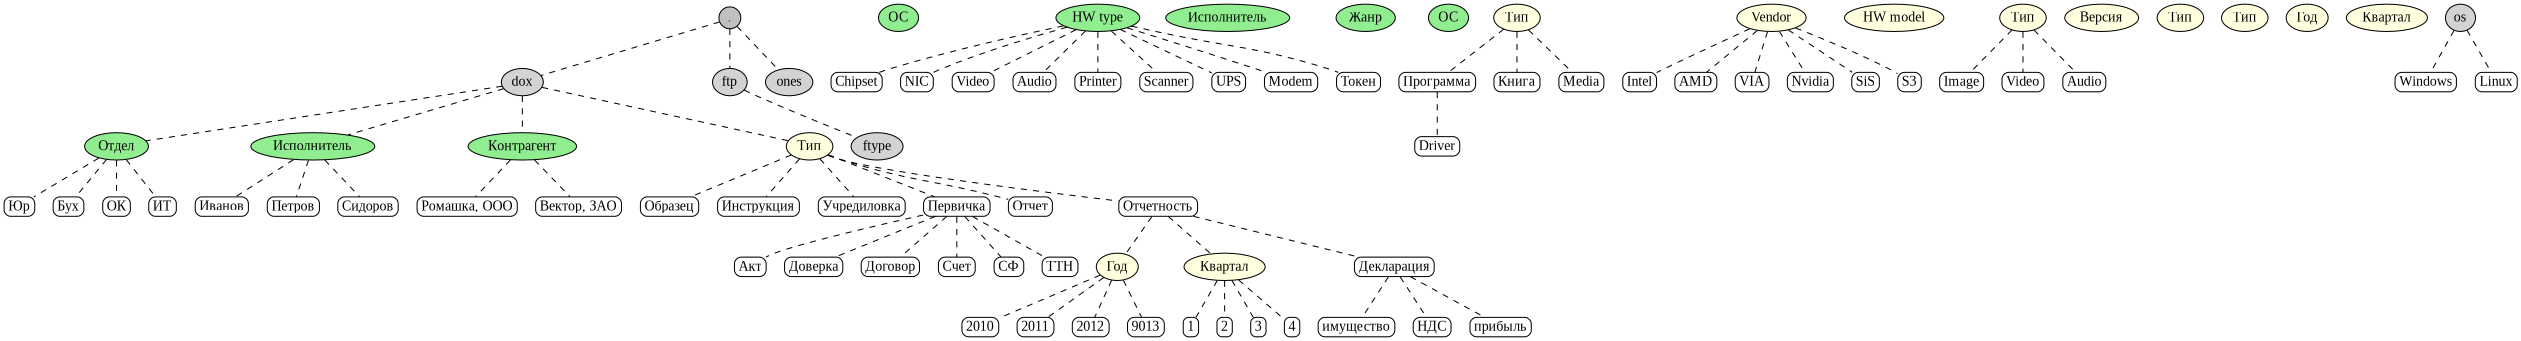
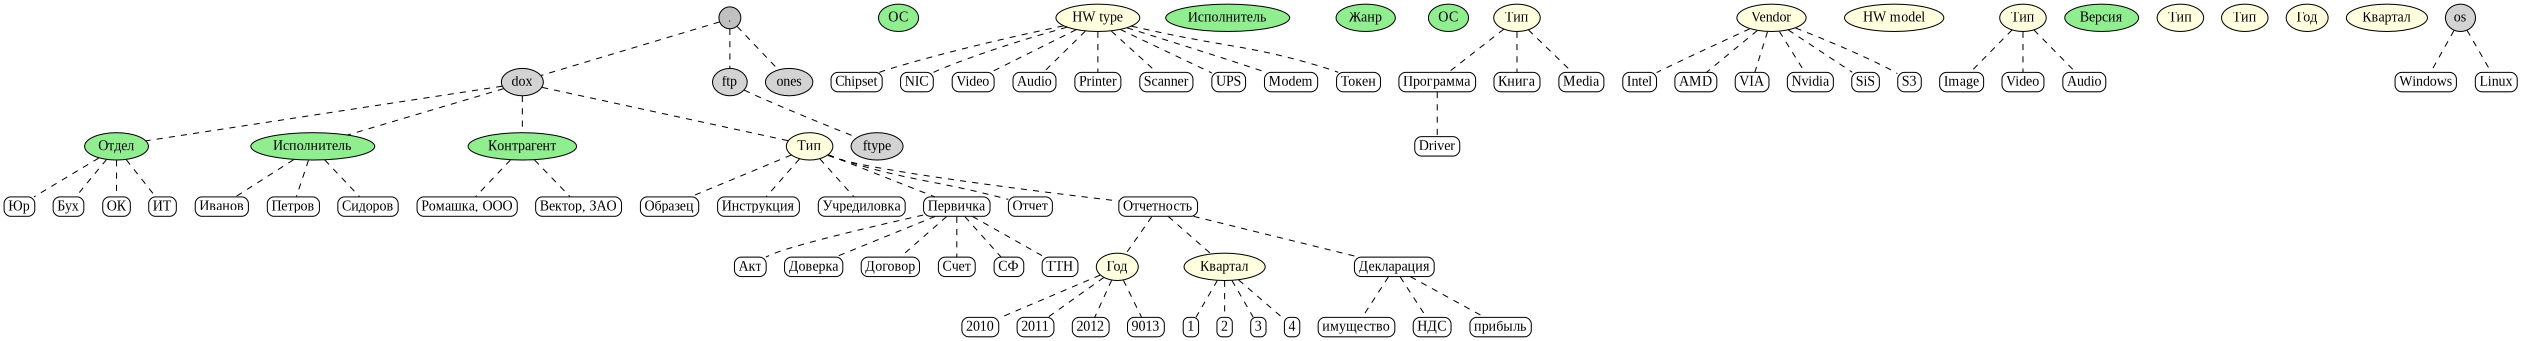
node "HW type": fillcolor lightgreen -> lightyellow
node "Версия": fillcolor lightyellow -> lightgreen
